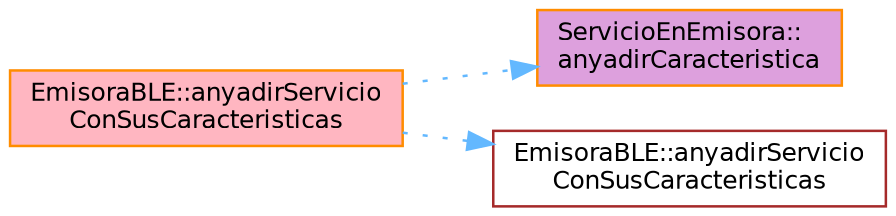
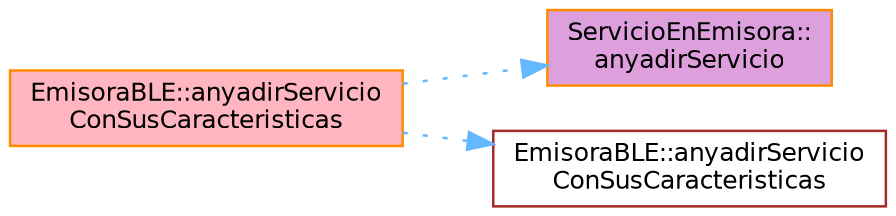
node "ServicioEnEmisora:: anyadirCaracteristica": label "ServicioEnEmisora:: anyadirCaracteristica" -> "ServicioEnEmisora:: anyadirServicio"
